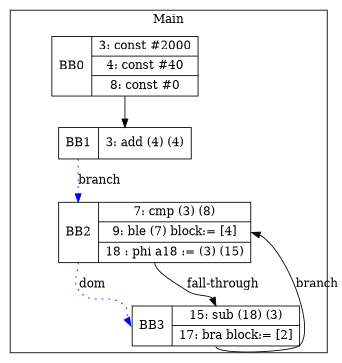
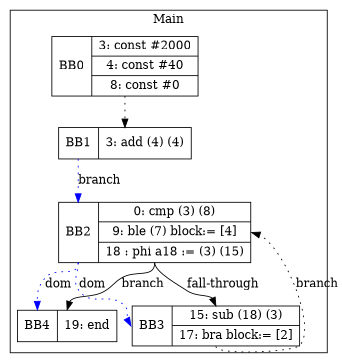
edge "BB0" -> "BB1": style solid -> dotted
node "BB2": text "7: cmp (3) (8)" -> "0: cmp (3) (8)"
node "BB4": added
edge "BB3" -> "BB2": style solid -> dotted
